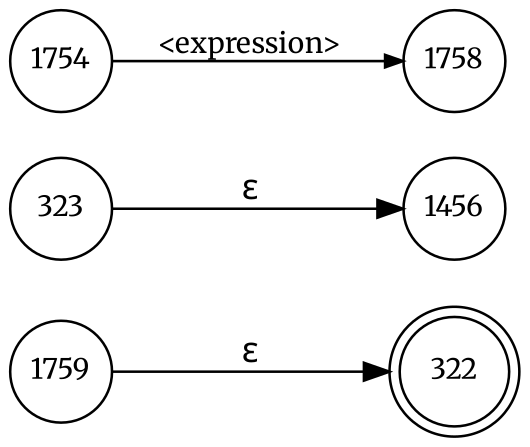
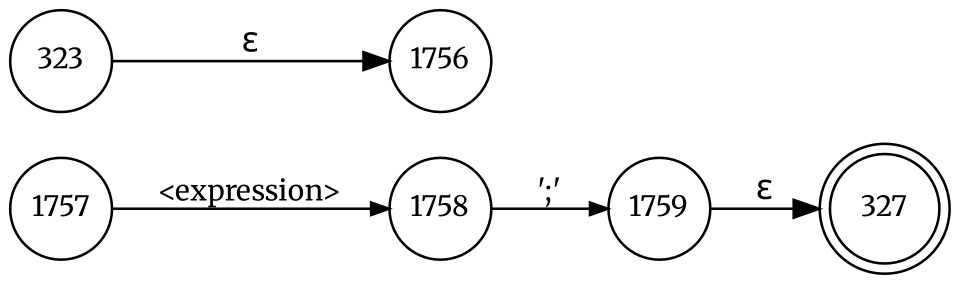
node "1754": label "1754" -> "1757"
node "1456": label "1456" -> "1756"
edge "1758" -> "1759": added, label "';'"
node "322": label "322" -> "327"
